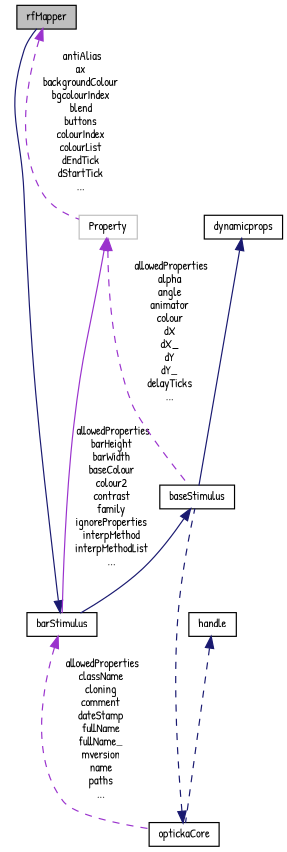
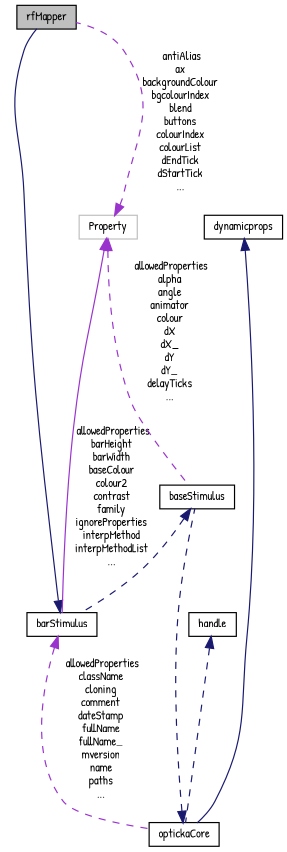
edge "Property" -> "rfMapper": reversed
edge "baseStimulus" -> "dynamicprops": now "optickaCore" -> "dynamicprops"
edge "barStimulus" -> "baseStimulus": style solid -> dashed
